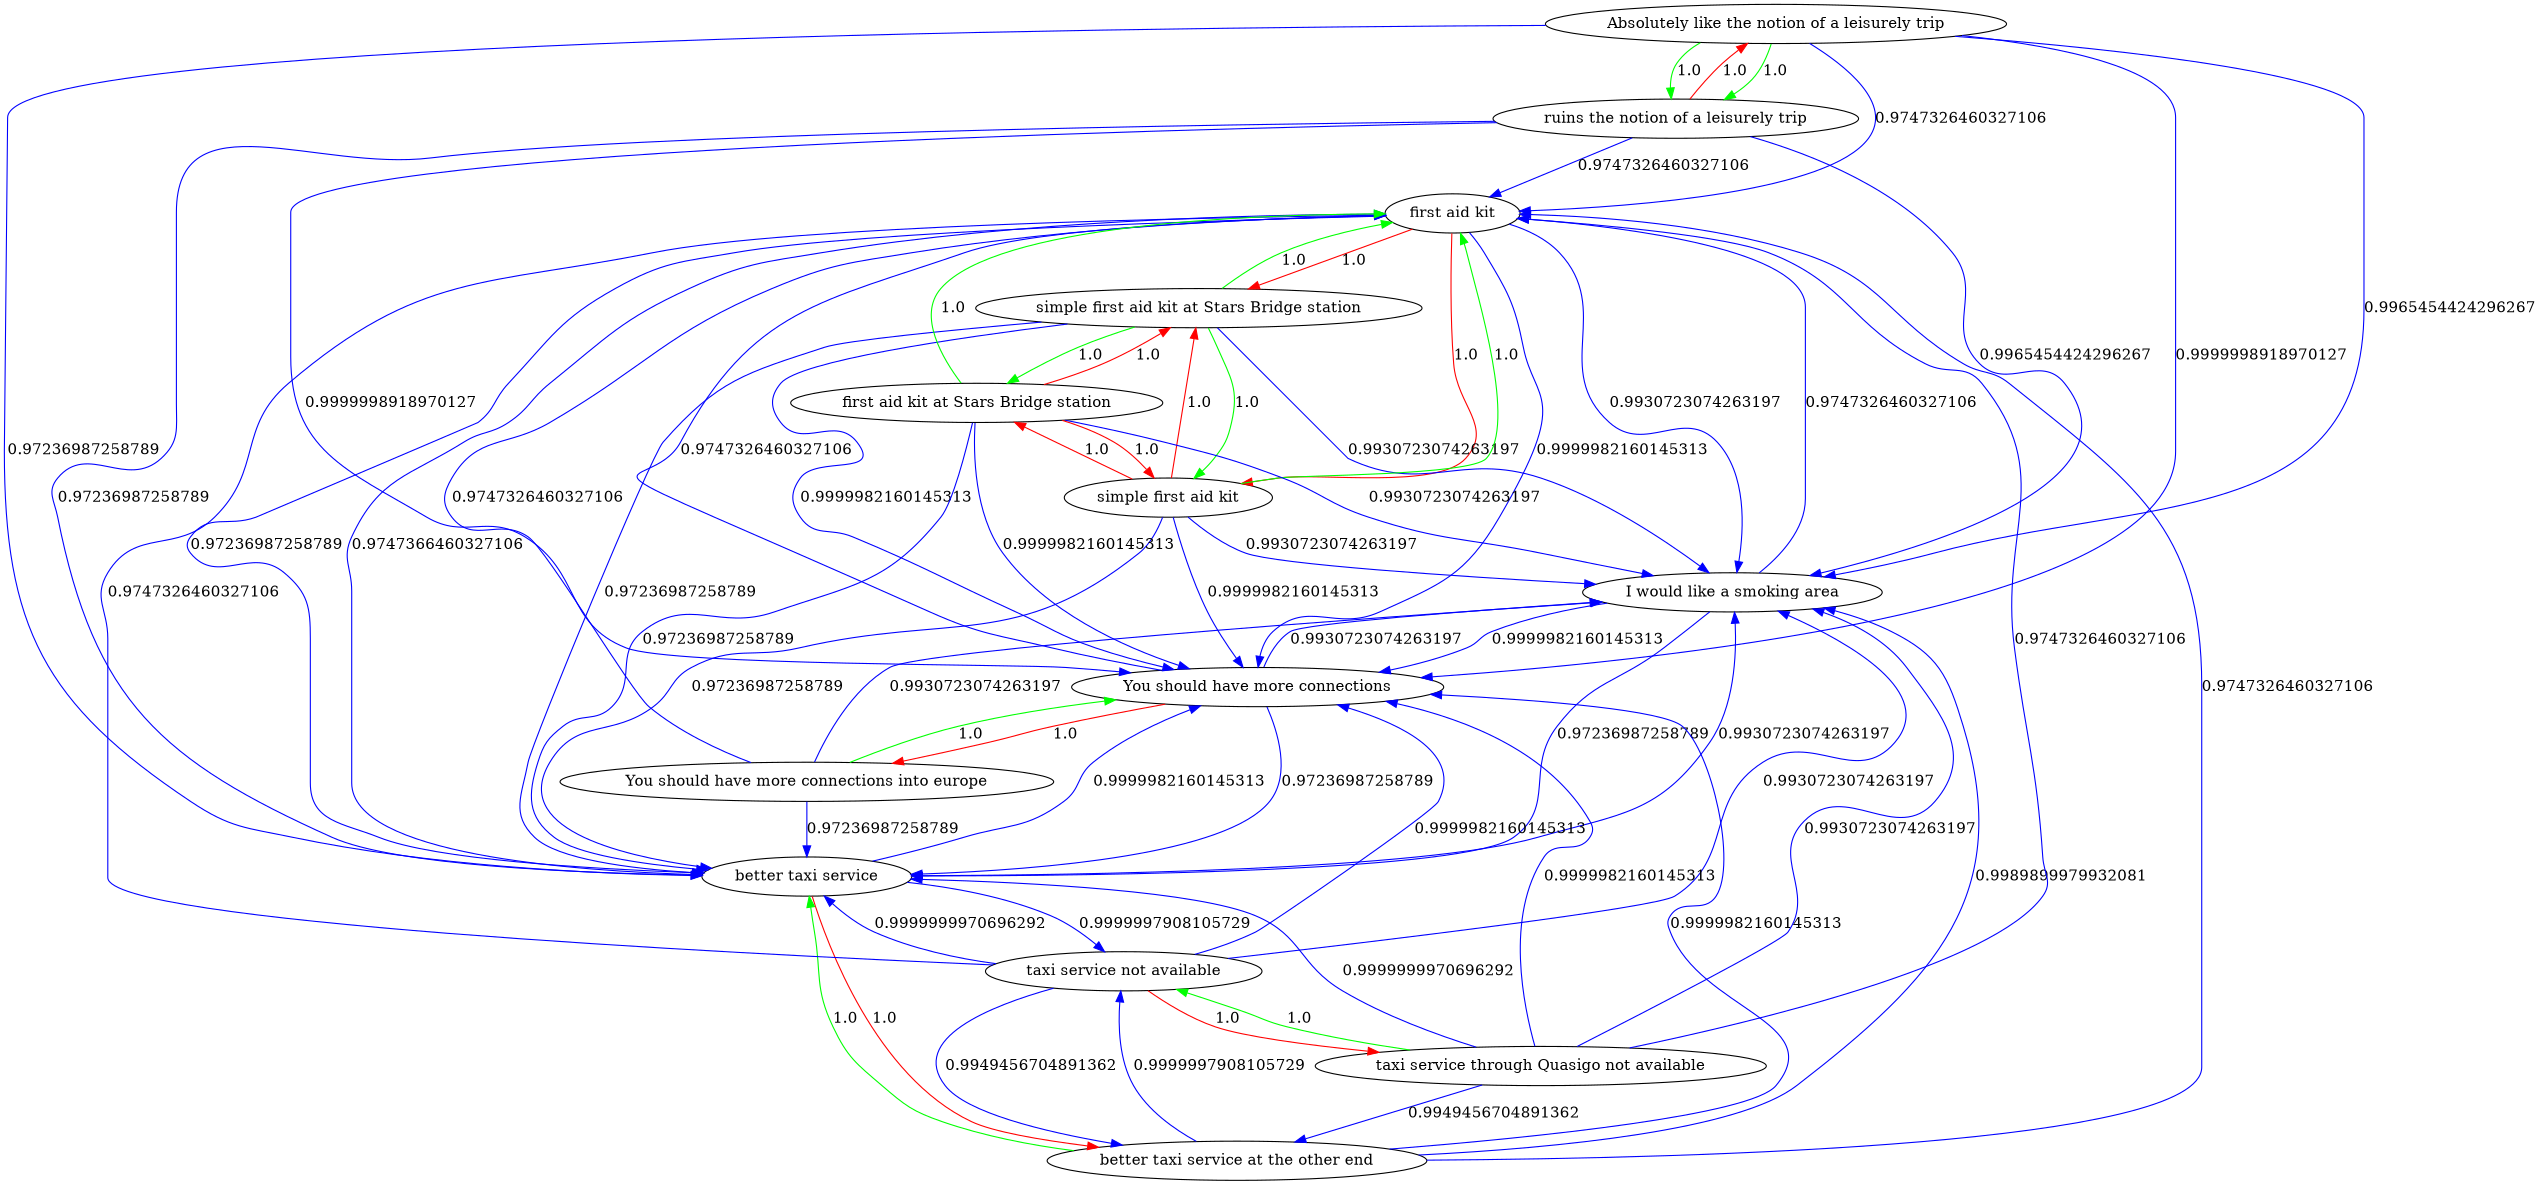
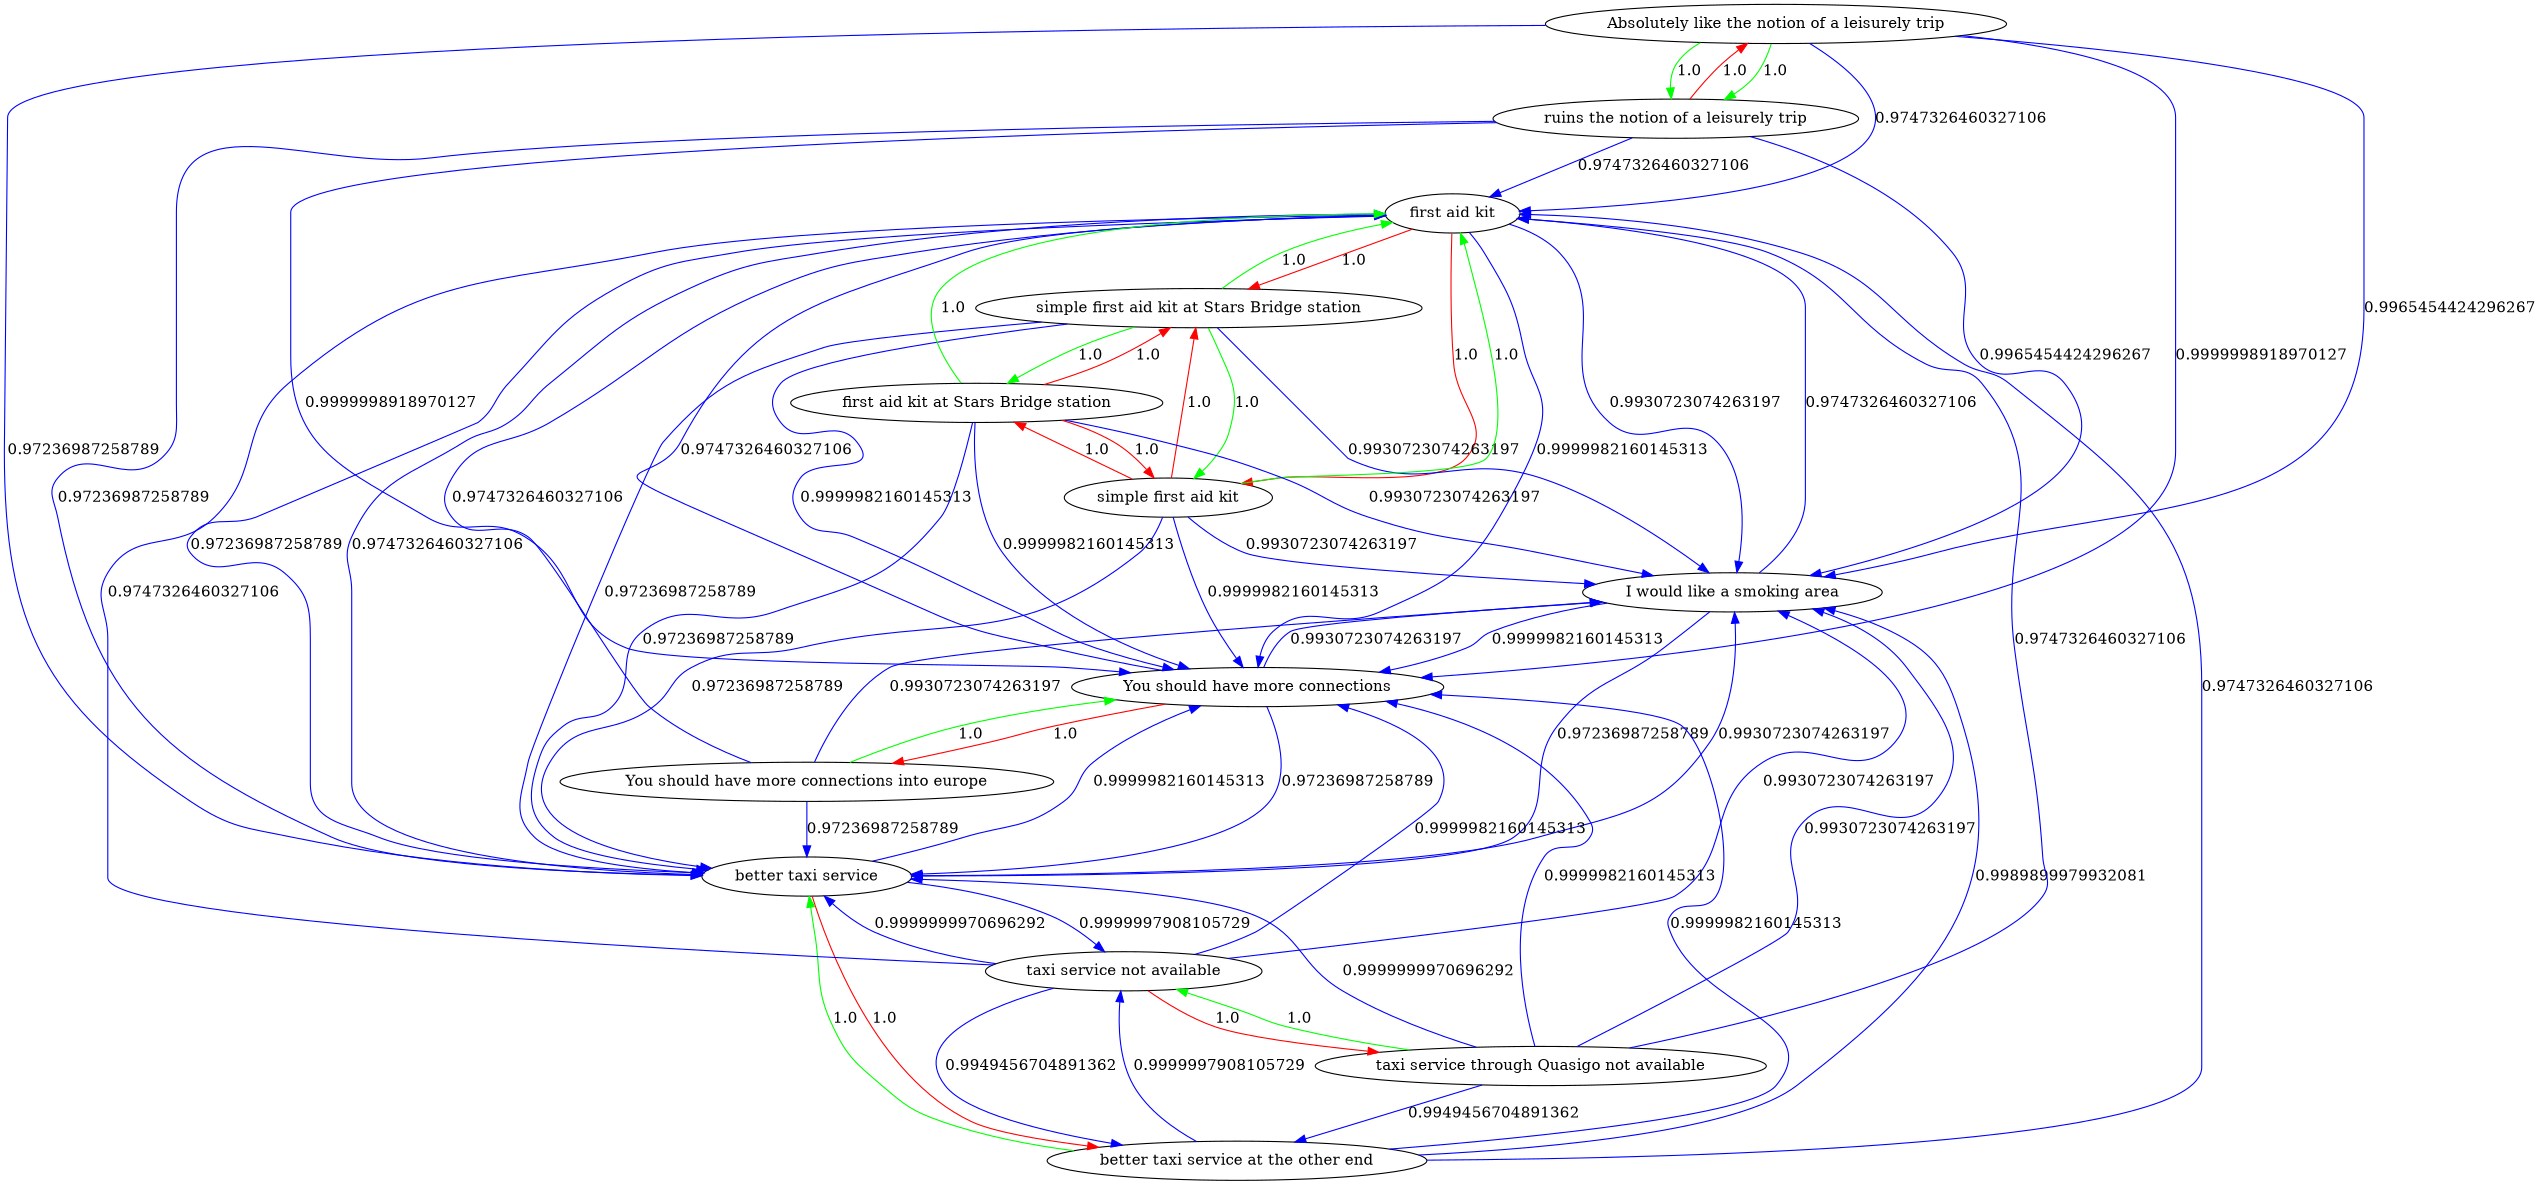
edge "better taxi service" -> "first aid kit": label "0.9747366460327106" -> "0.9747326460327106"
